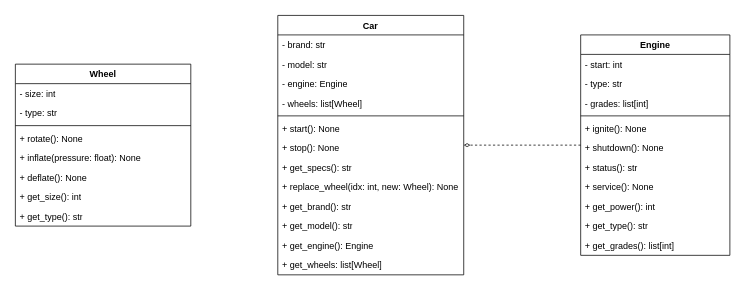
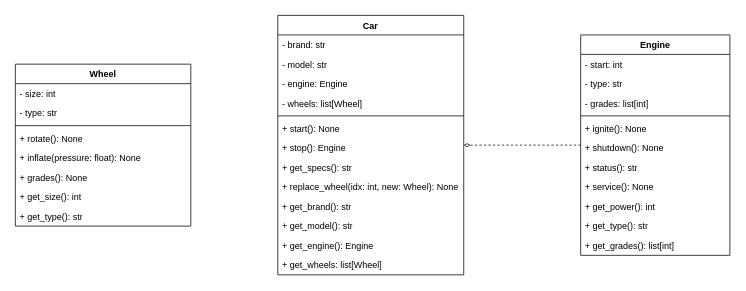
node "+ stop(): None": label "+ stop(): None" -> "+ stop(): Engine"
node "+ deflate(): None": label "+ deflate(): None" -> "+ grades(): None"
